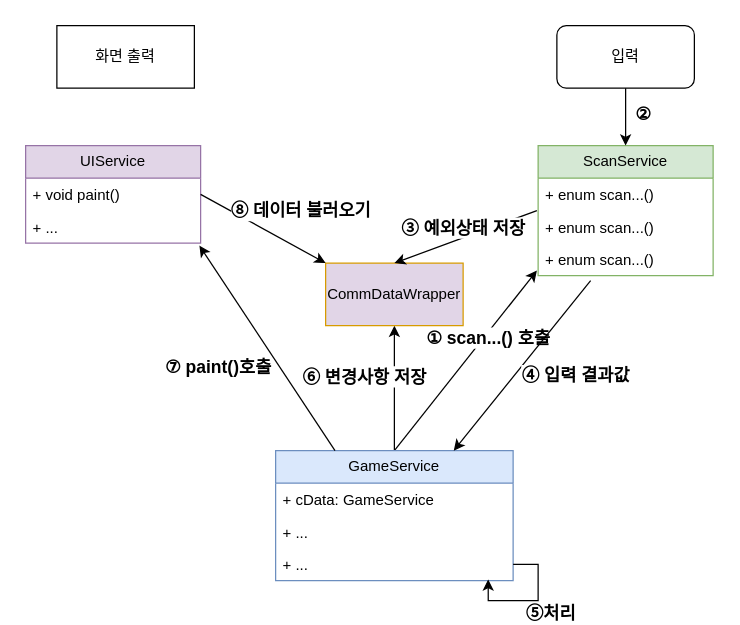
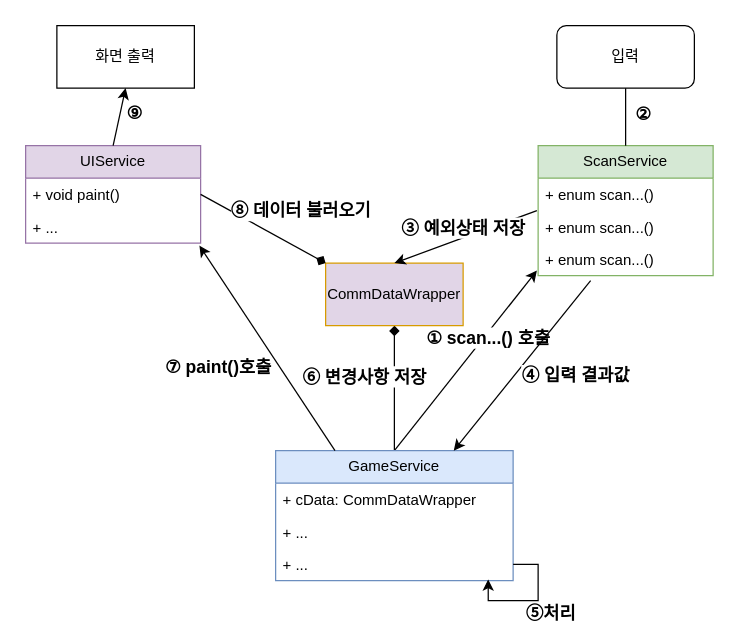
edge "UIService" -> "화면 출력": added, label "⑨"
edge "입력" -> "ScanService": arrowhead classic -> none
edge "+ void paint()" -> "CommDataWrapper": arrowhead classic -> diamond
edge "GameService" -> "CommDataWrapper": arrowhead classic -> diamond
node "+ cData: GameService": label "+ cData: GameService" -> "+ cData: CommDataWrapper"
